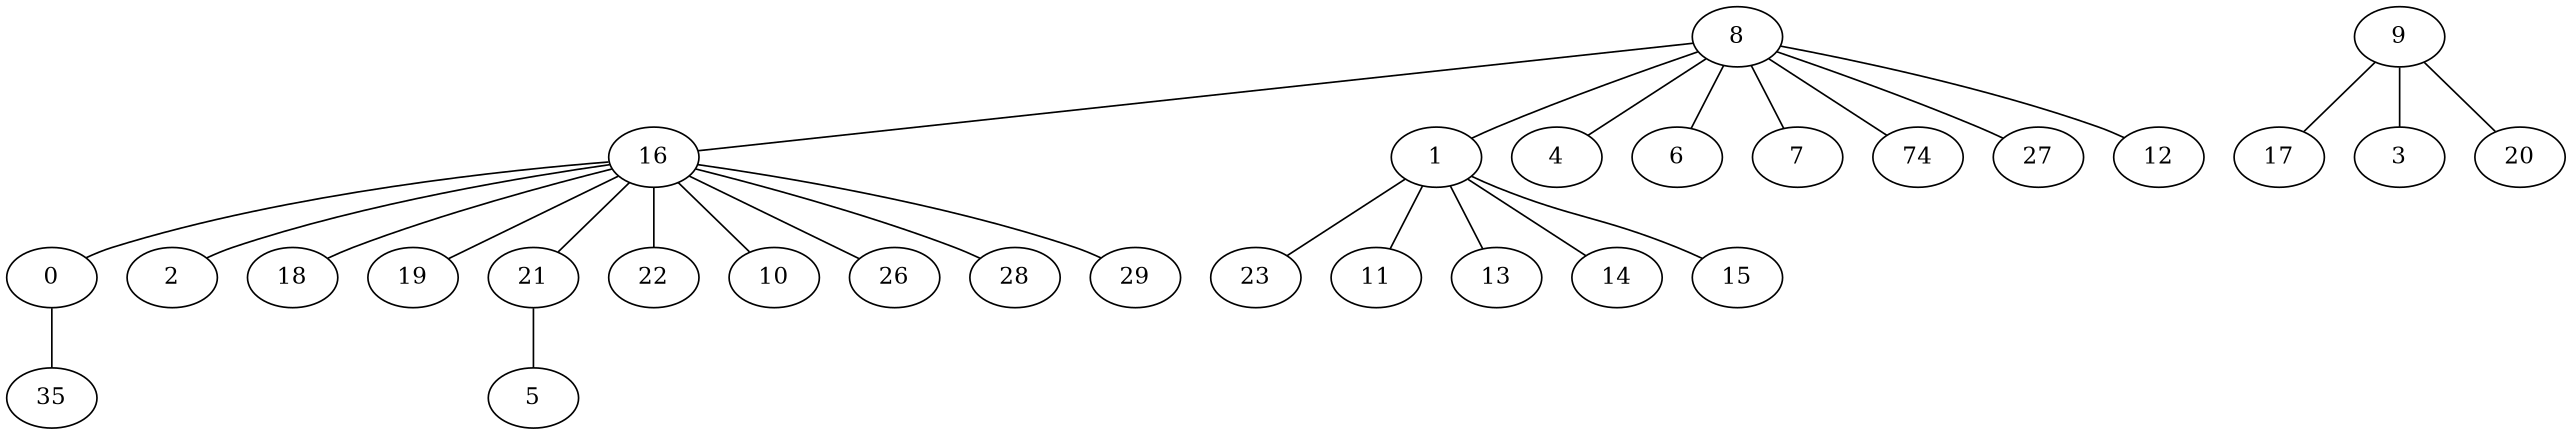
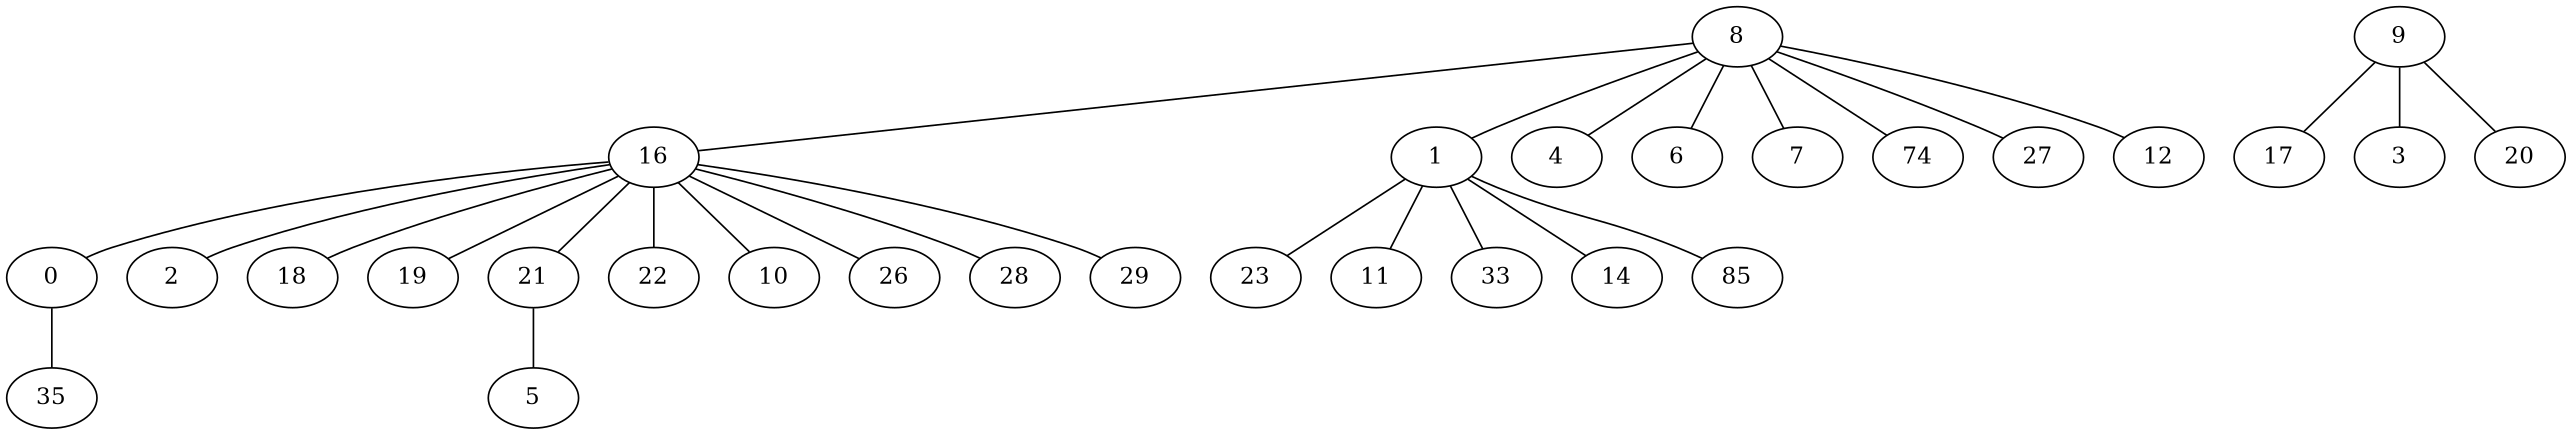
node "13": label "13" -> "33"
node "15": label "15" -> "85"
